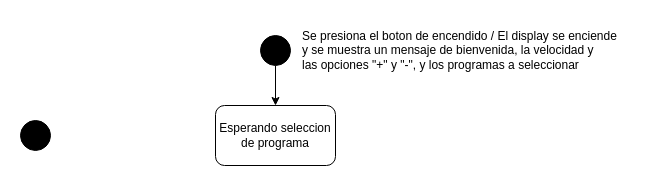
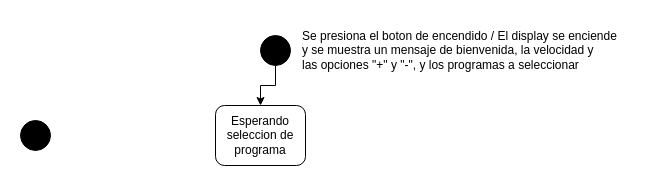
node "Esperando seleccion de programa": size 120x60 -> 90x60
